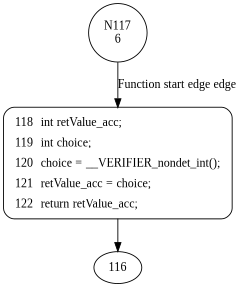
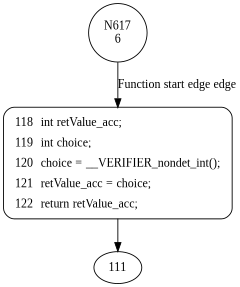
node "N117 6": label "N117 6" -> "N617 6"
node "116": label "116" -> "111"
